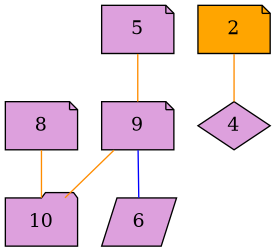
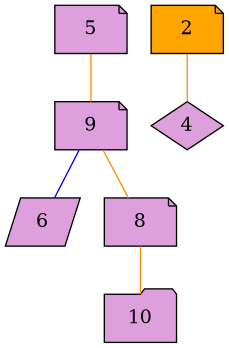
edge "9" -- "10": now "9" -- "8"
